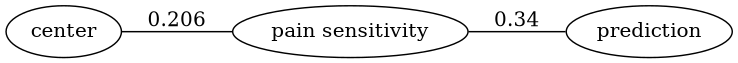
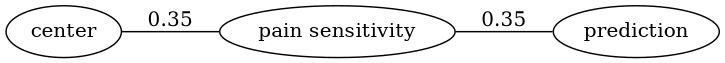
edge "center" -- "pain sensitivity": label "0.206" -> "0.35"
edge "pain sensitivity" -- "prediction": label "0.34" -> "0.35"
